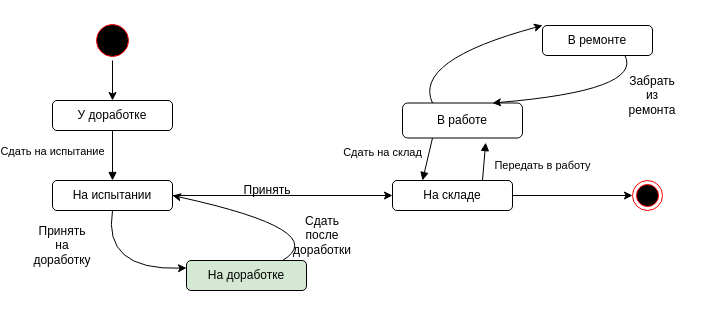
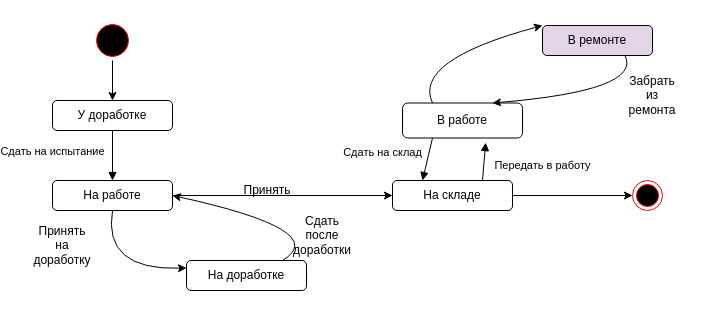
node "В ремонте": fillcolor #ffffff -> #e1d5e7
node "На испытании": label "На испытании" -> "На работе"
node "На доработке": fillcolor #d5e8d4 -> #ffffff
